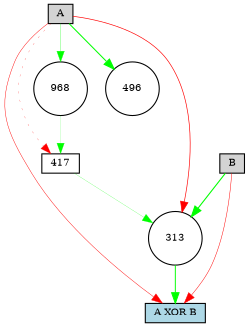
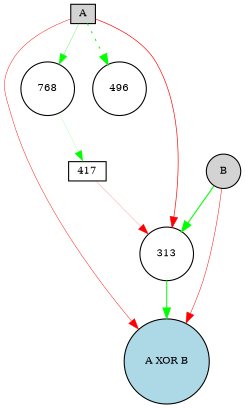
edge "A" -> "496": style solid -> dotted
edge "A" -> "417": removed
node "968": label "968" -> "768"
node "B": shape box -> circle
edge "417" -> "313": color green -> red
node "A XOR B": shape box -> circle
